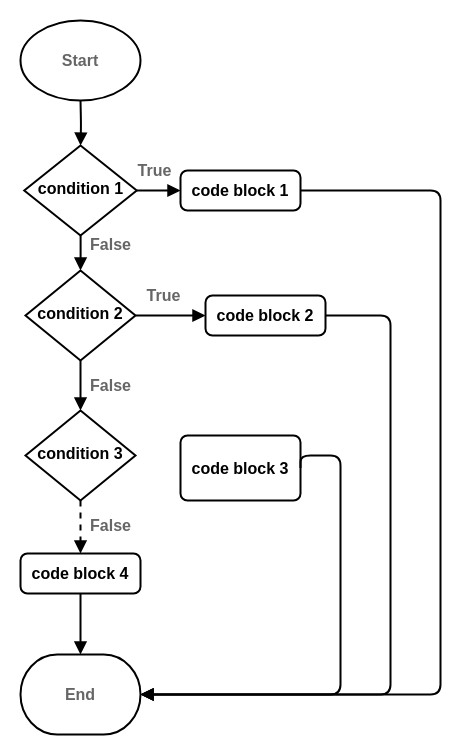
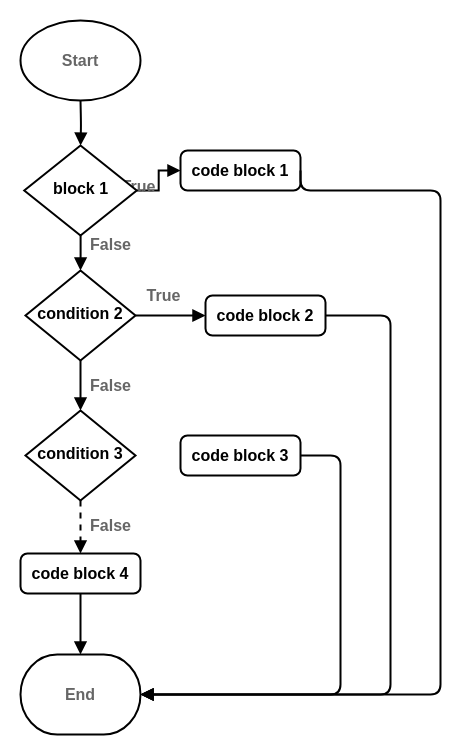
node "condition 1": label "condition 1" -> "block 1"
node "code block 1": moved (241, 191) -> (241, 171)
node "code block 3": size 120x65 -> 120x40
